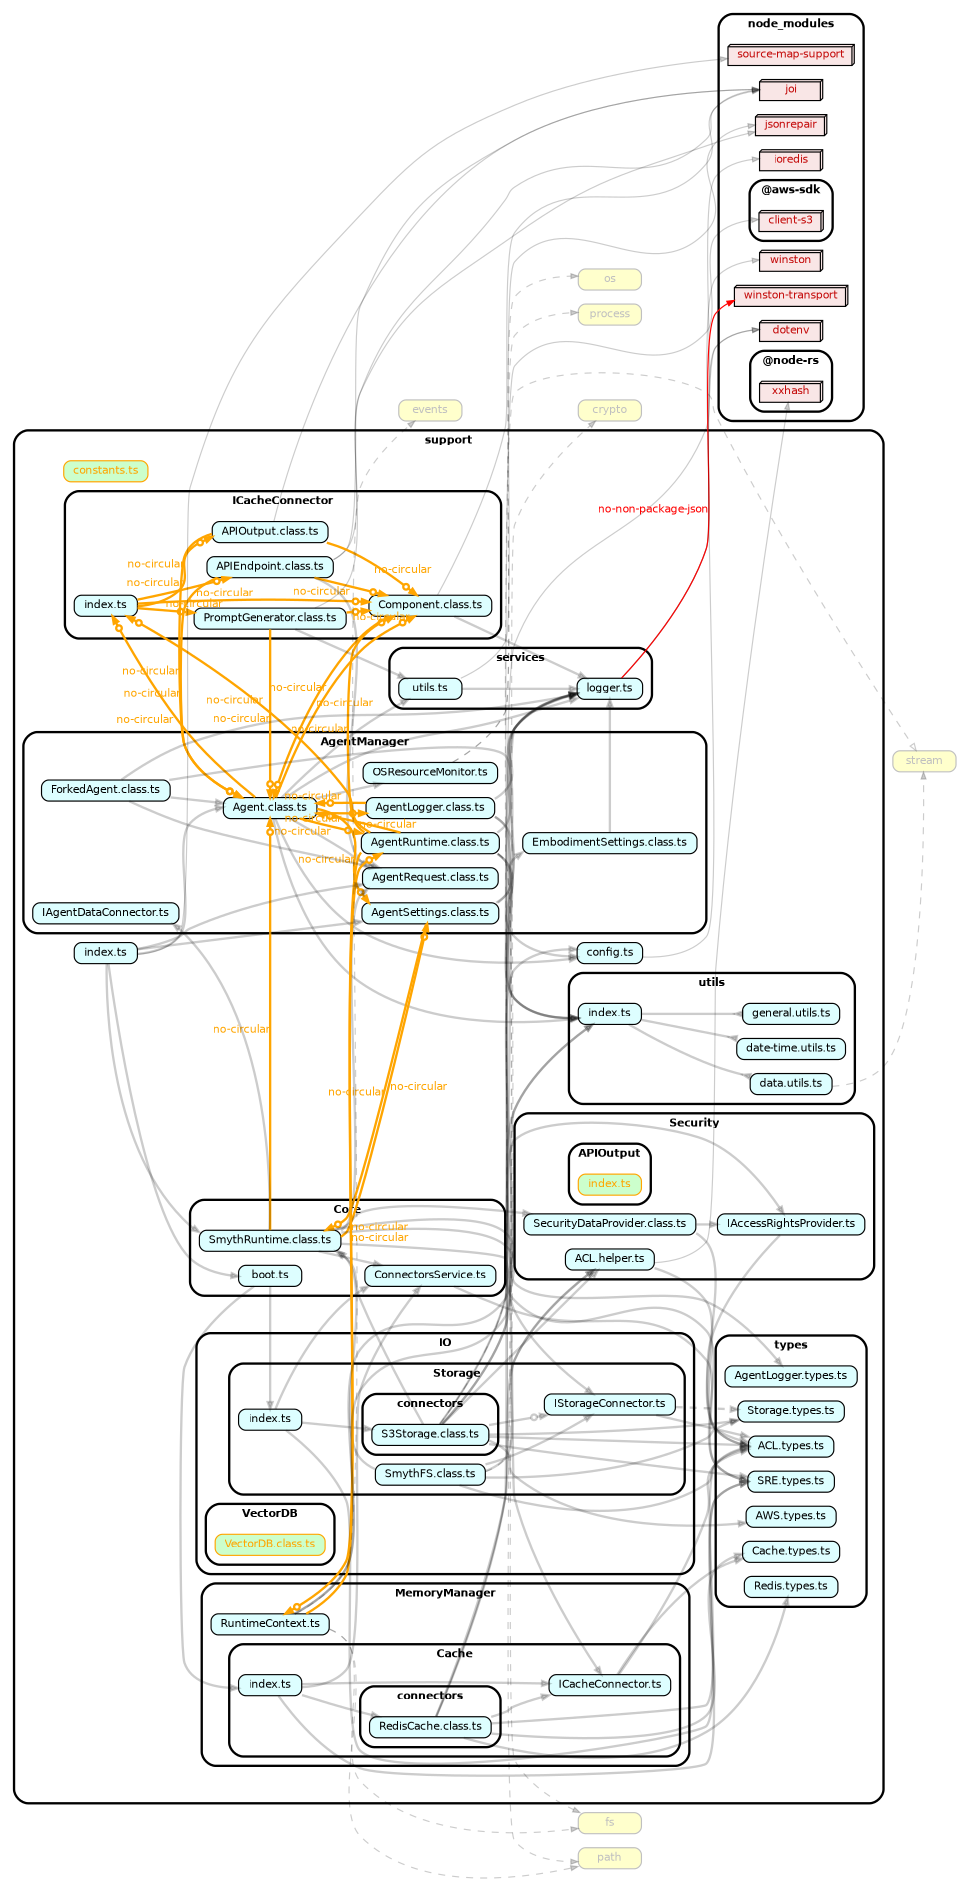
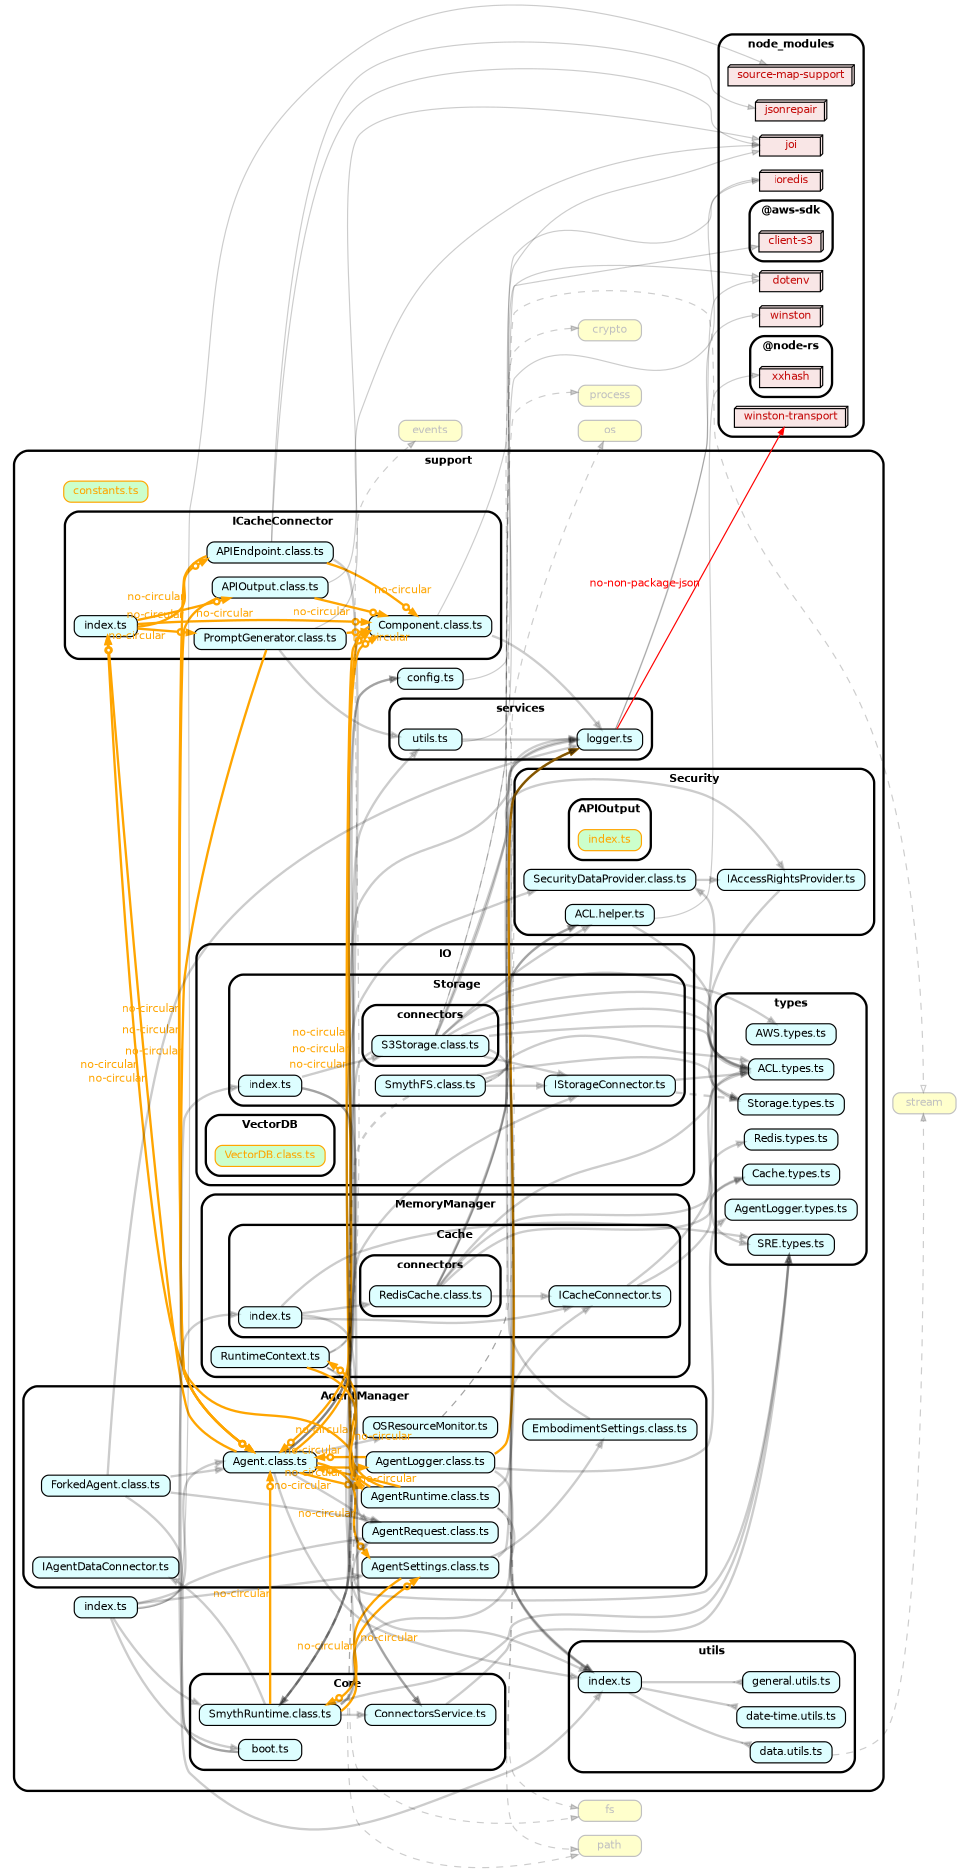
edge "utils.ts" -> "jsonrepair": now "utils.ts" -> "ioredis"
edge "AgentLogger.class.ts" -> "logger.ts": color #00000033 -> orange
edge "AgentRuntime.class.ts" -> "config.ts": removed
edge "SecurityDataProvider.class.ts" -> "ACL.types.ts": reversed
edge "SmythFS.class.ts" -> "SmythRuntime.class.ts": style solid -> dashed
edge "S3Storage.class.ts" -> "IStorageConnector.ts": arrowhead normalnoneodot -> normal
